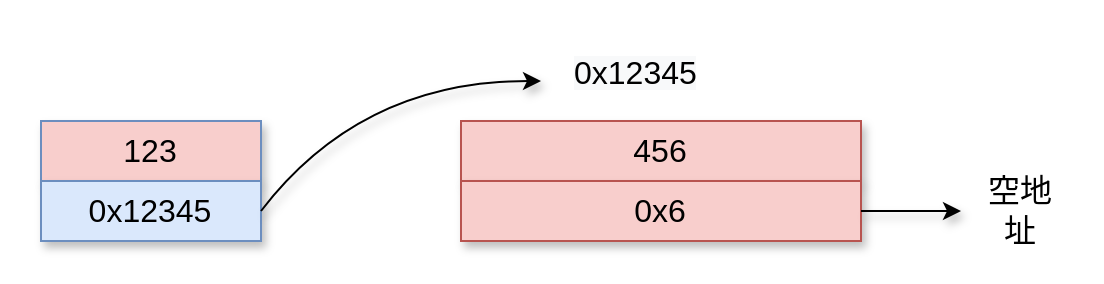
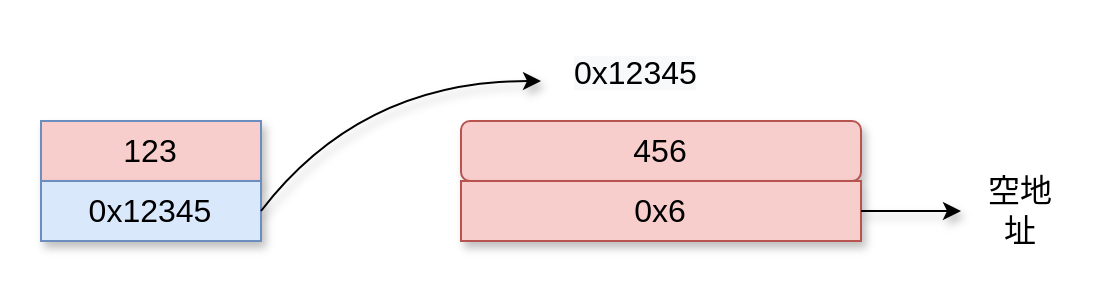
node "456": shape rectangle -> rounded rectangle
